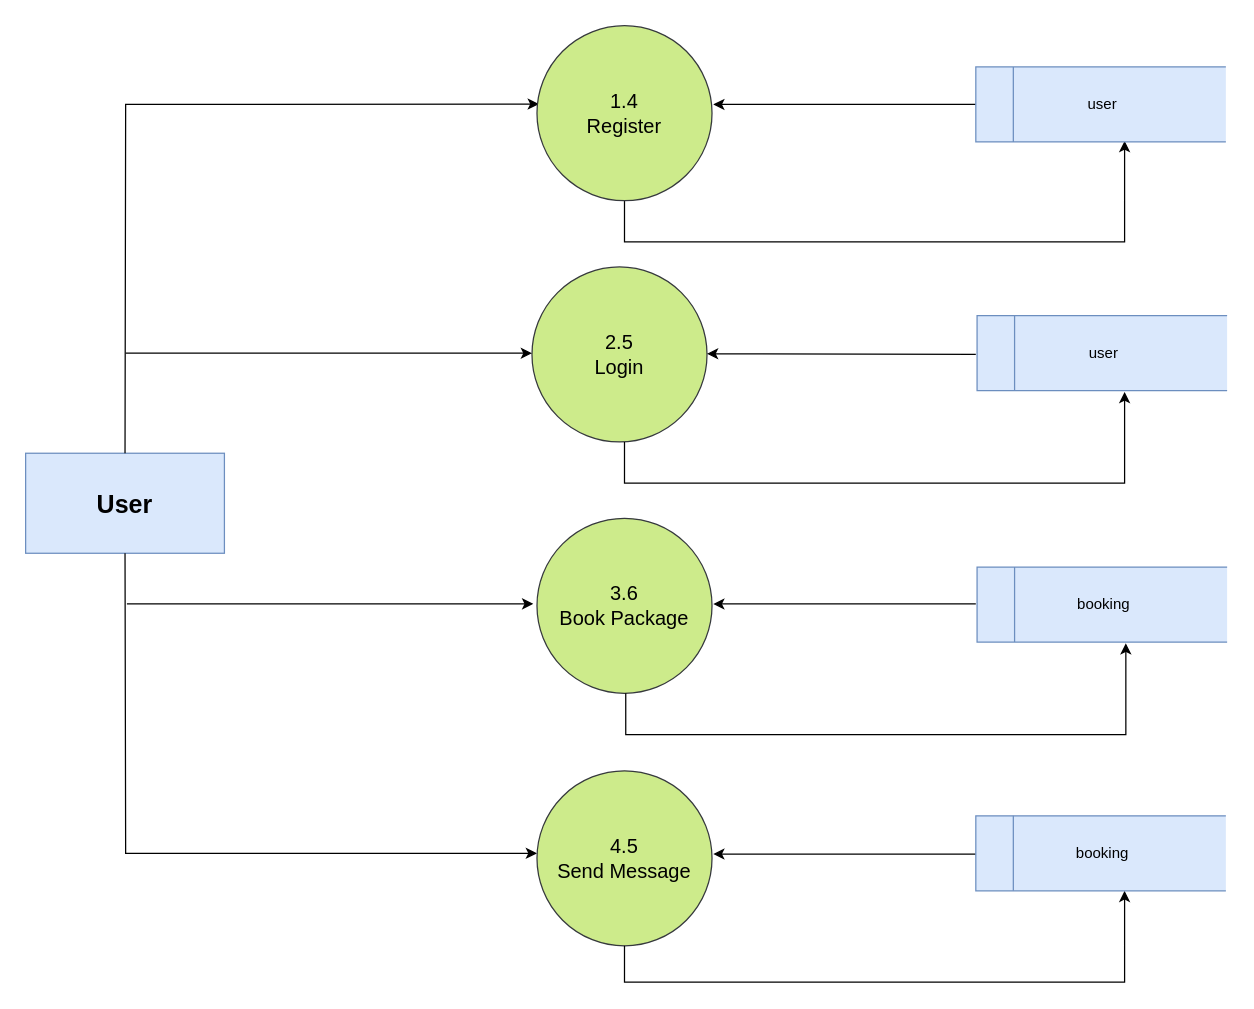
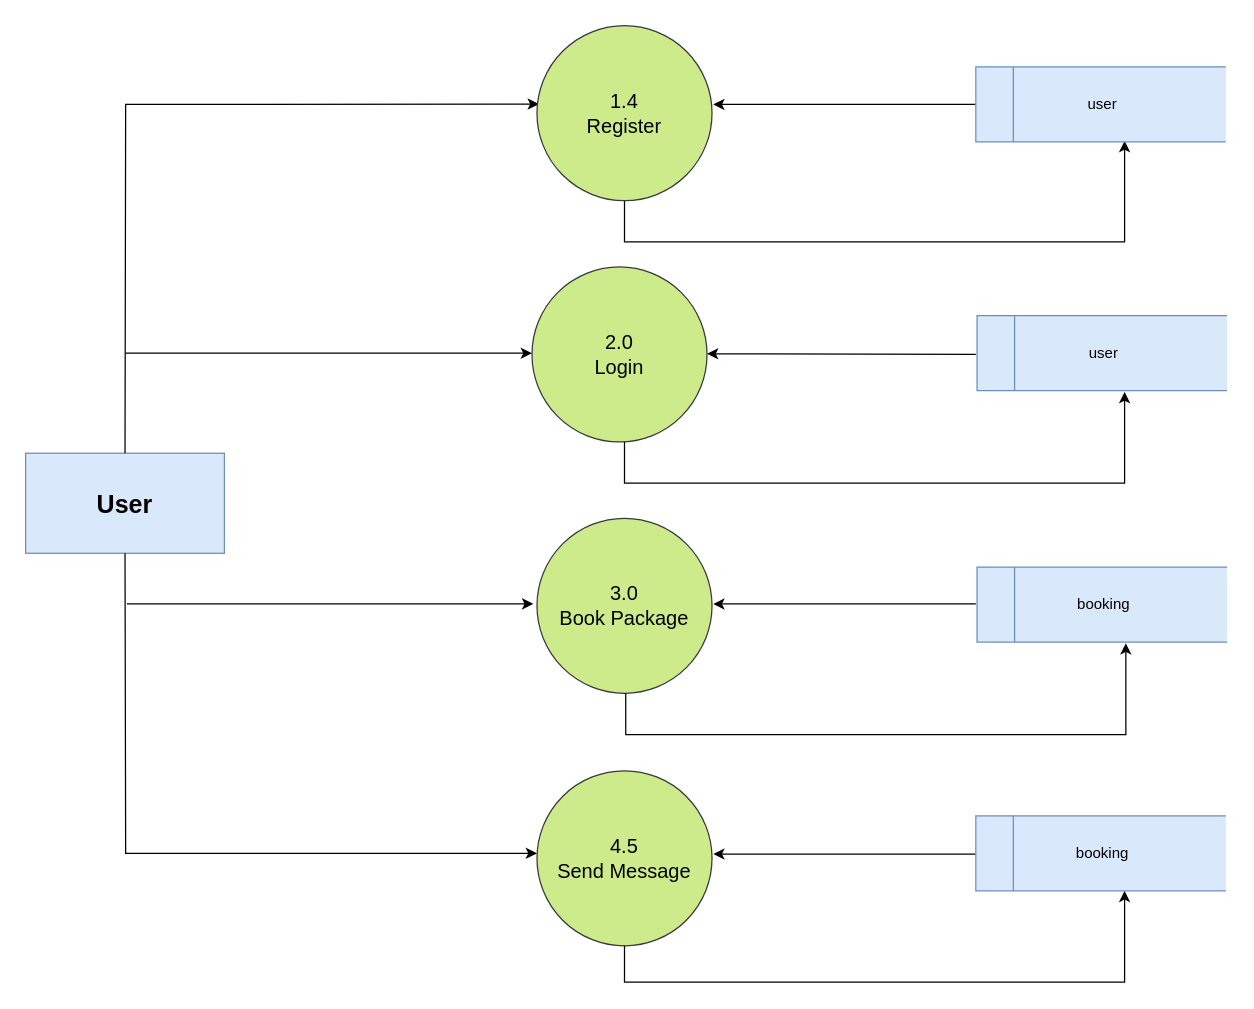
node "2.5 Login": label "2.5 Login" -> "2.0 Login"
node "3.6 Book Package": label "3.6 Book Package" -> "3.0 Book Package"
